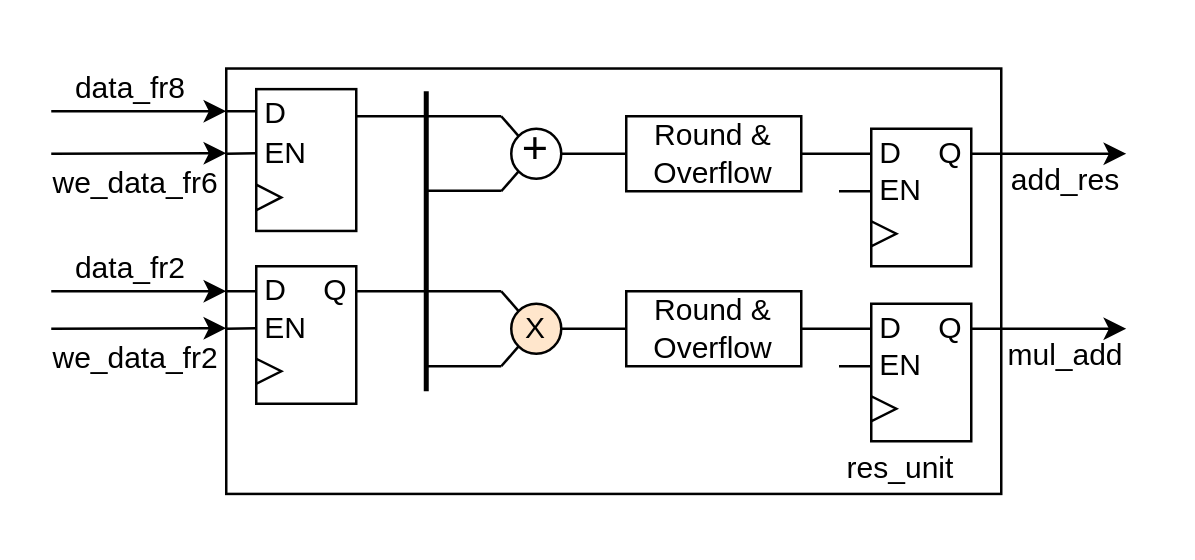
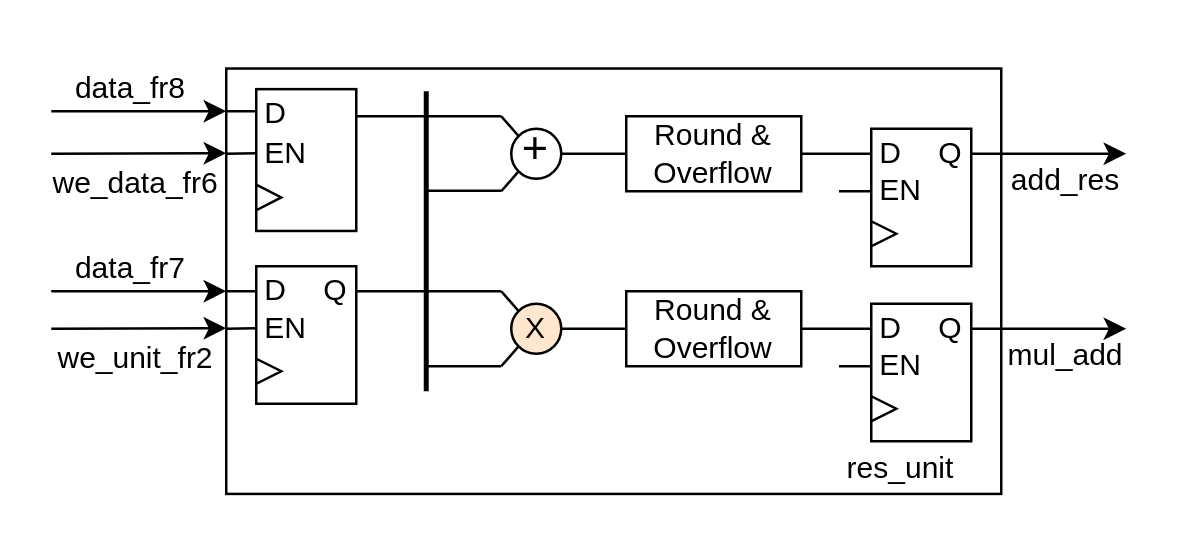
node "data_fr2": label "data_fr2" -> "data_fr7"
node "we_data_fr2": label "we_data_fr2" -> "we_unit_fr2"
